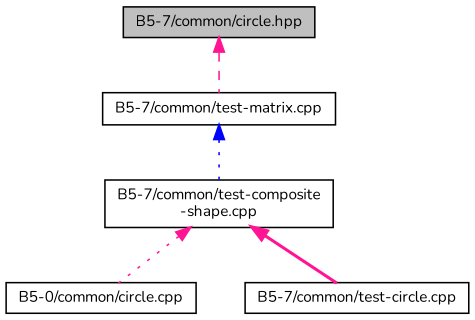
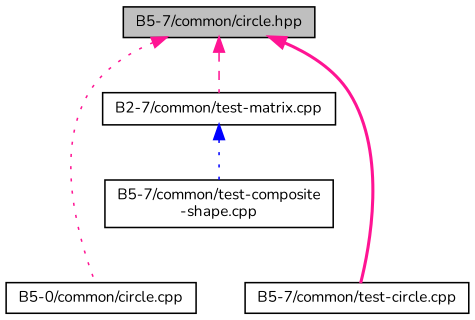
node "B5-7/common/test-matrix.cpp": label "B5-7/common/test-matrix.cpp" -> "B2-7/common/test-matrix.cpp"
edge "B5-7/common/test-circle.cpp" -> "B5-7/common/test-composite -shape.cpp": now "B5-7/common/test-circle.cpp" -> "B5-7/common/circle.hpp"
edge "B5-0/common/circle.cpp" -> "B5-7/common/test-composite -shape.cpp": now "B5-0/common/circle.cpp" -> "B5-7/common/circle.hpp"
